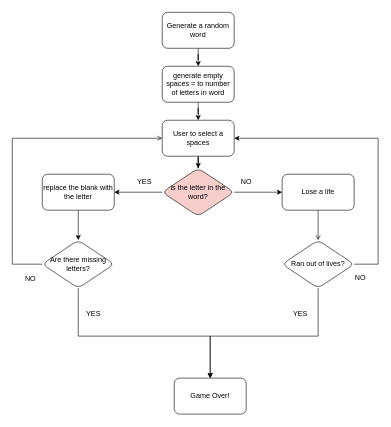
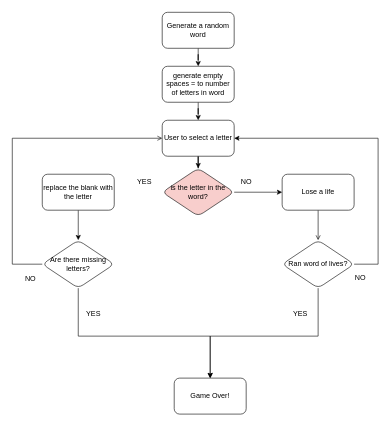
node "User to select a spaces": label "User to select a spaces" -> "User to select a letter"
edge "is the letter in the word?" -> "replace the blank with the letter": removed
node "Ran out of lives?": label "Ran out of lives?" -> "Ran word of lives?"
